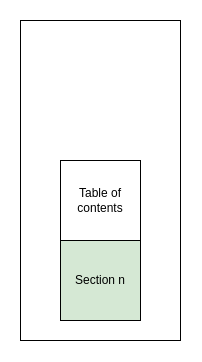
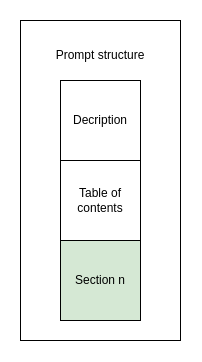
node "Prompt structure": added
node "Decription": added
